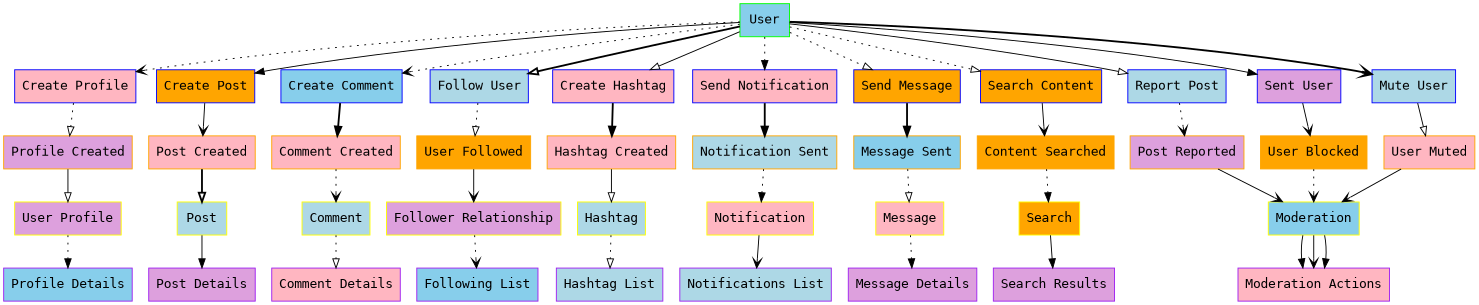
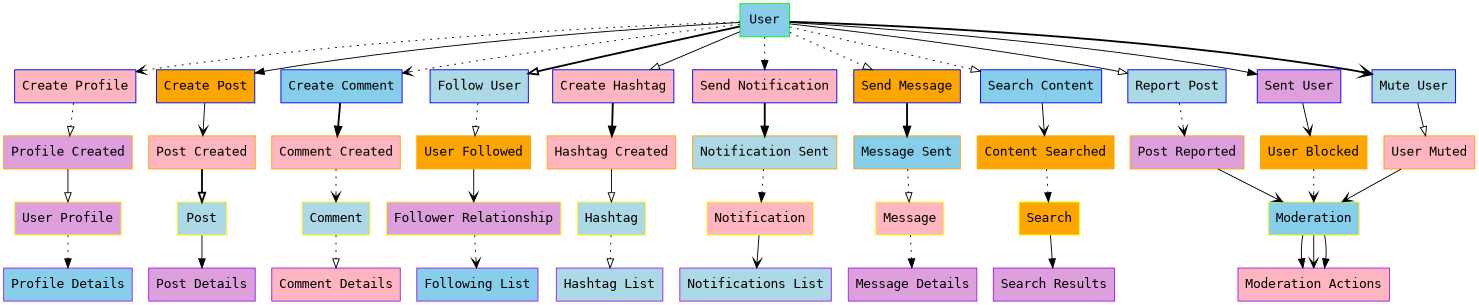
node "Search Content": fillcolor orange -> skyblue
